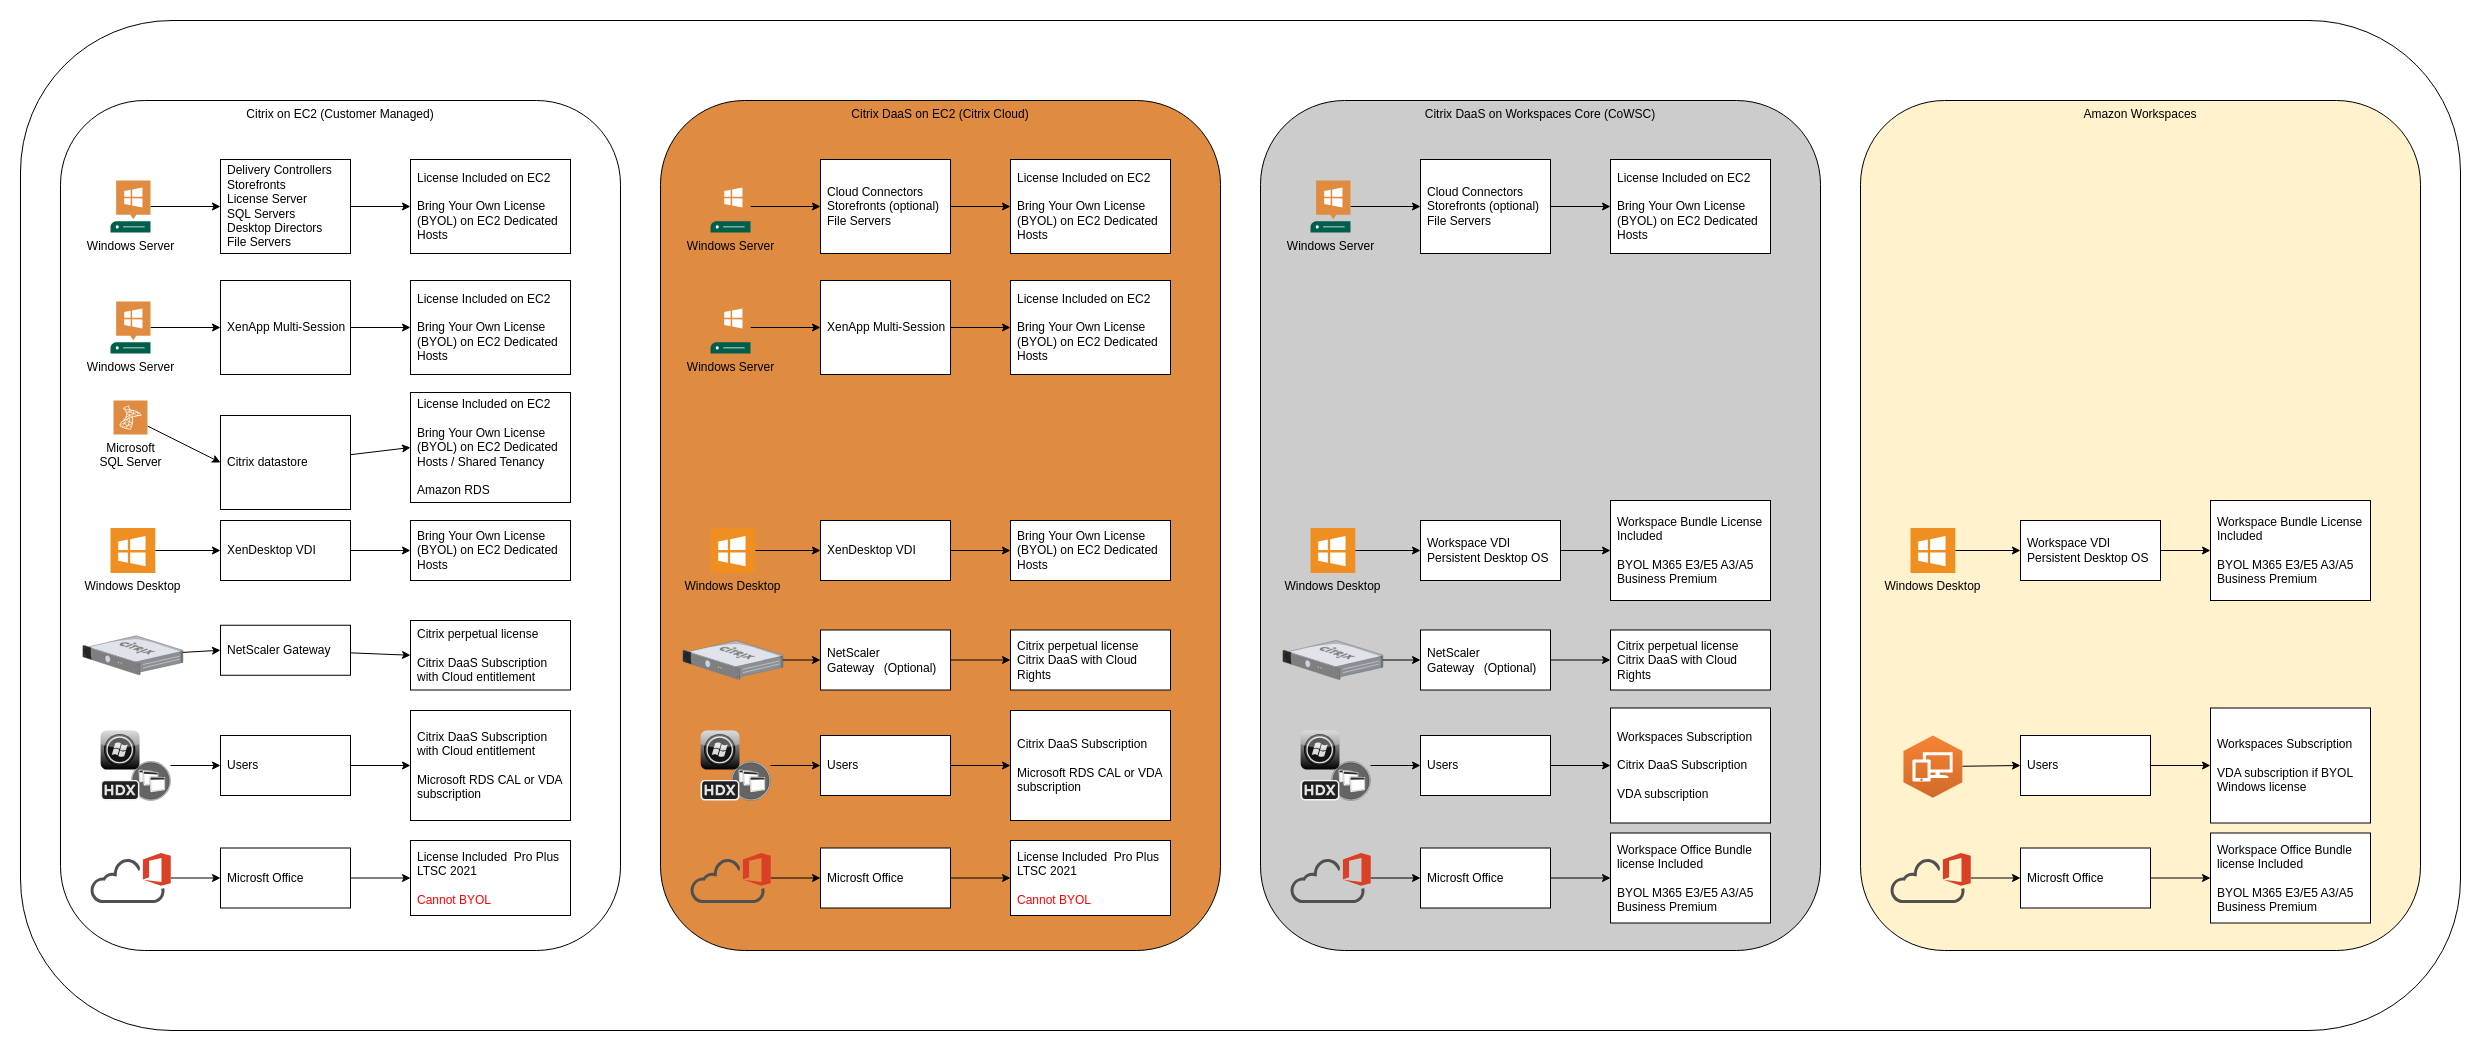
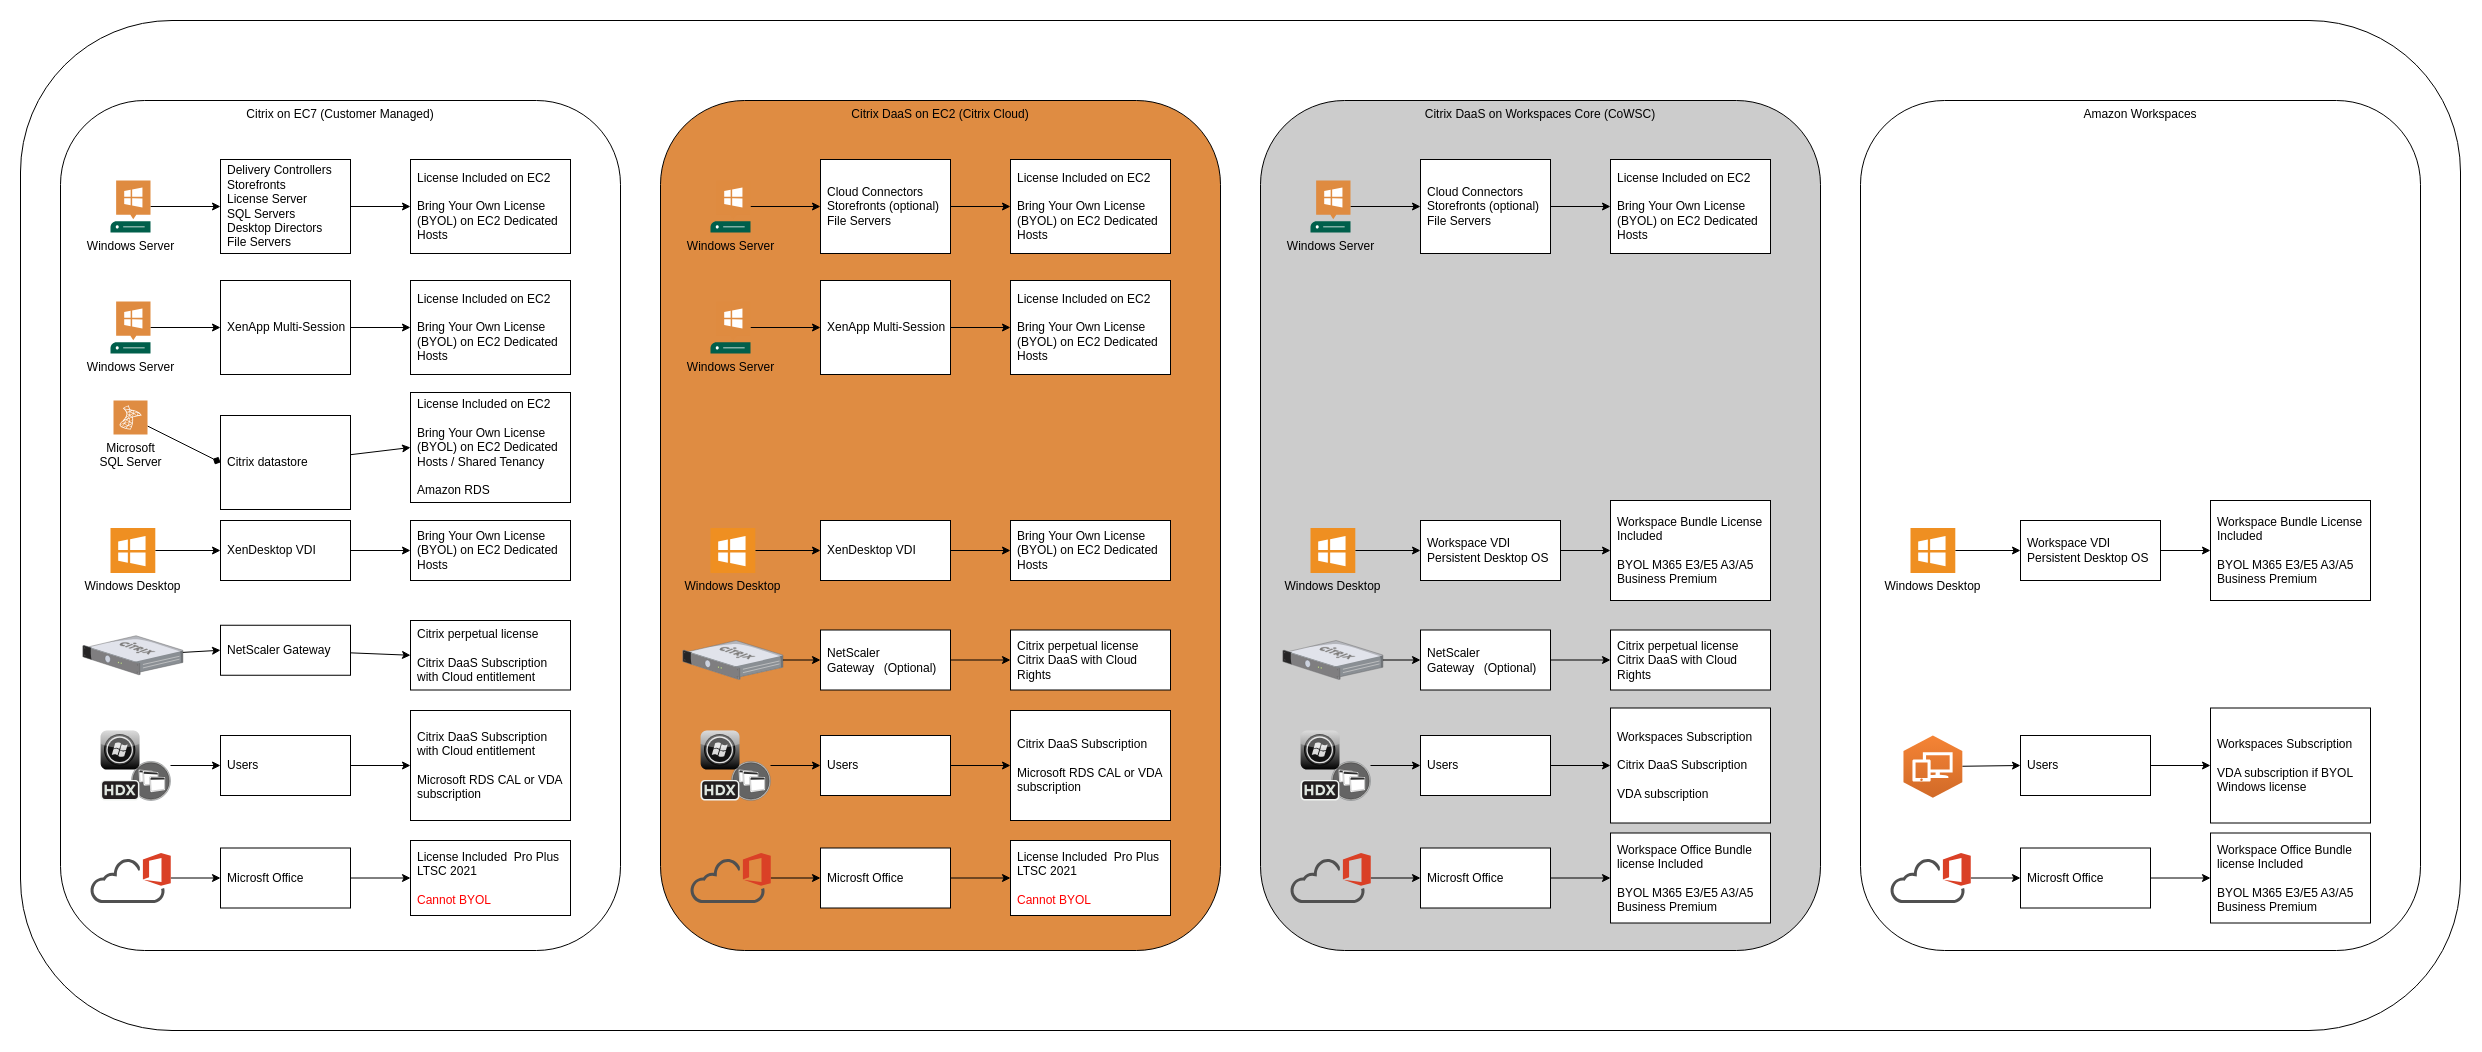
node "Citrix on EC2 (Customer Managed)": label "Citrix on EC2 (Customer Managed)" -> "Citrix on EC7 (Customer Managed)"
node "Amazon Workspaces": fillcolor #fff2cc -> #ffffff
edge "Microsoft SQL Server" -> "Citrix datastore": arrowhead classic -> diamond
